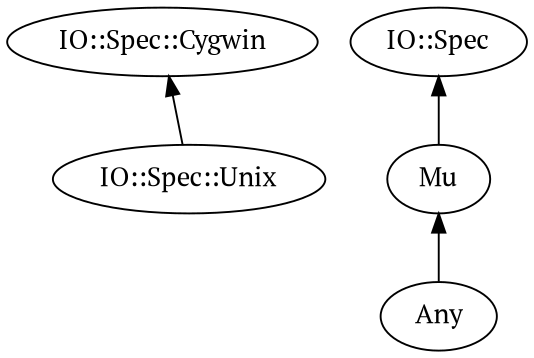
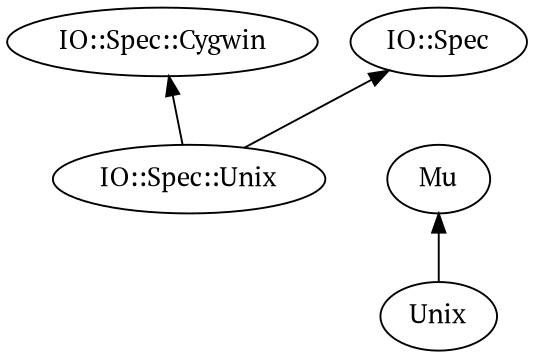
edge "Mu" -> "IO::Spec": now "IO::Spec::Unix" -> "IO::Spec"
node "Any": label "Any" -> "Unix"
